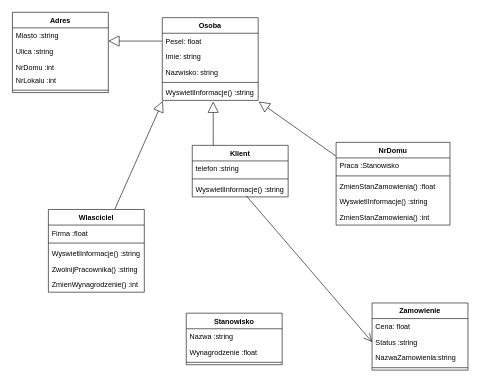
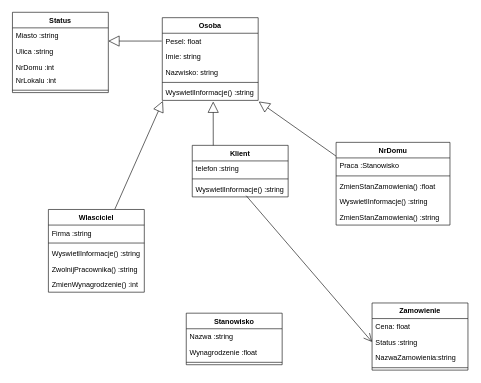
node "Adres": label "Adres" -> "Status"
node "ZmienStanZamowienia() :int": label "ZmienStanZamowienia() :int" -> "ZmienStanZamowienia() :string"
node "Firma :float": label "Firma :float" -> "Firma :string"
